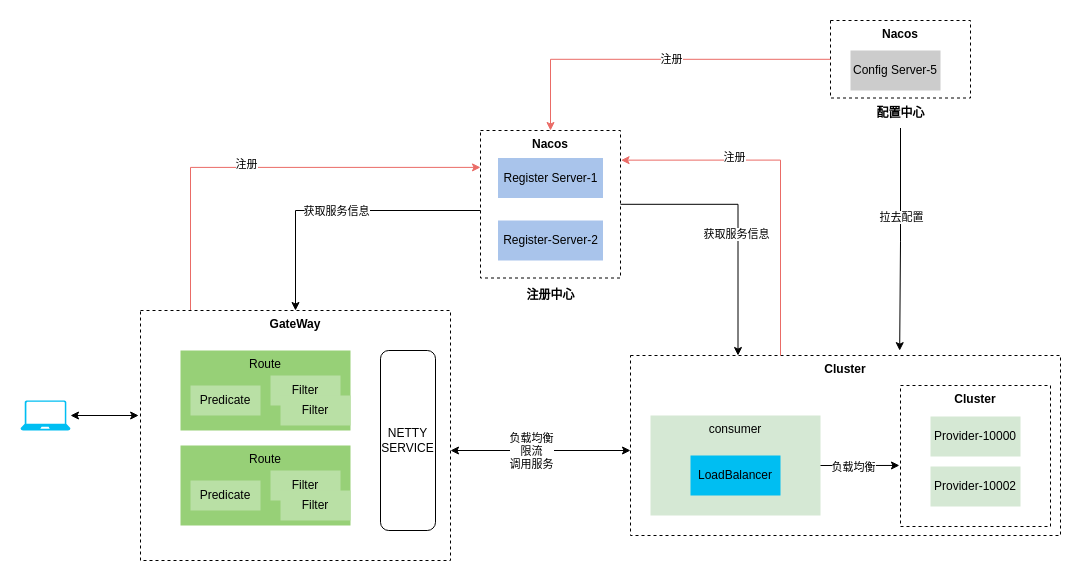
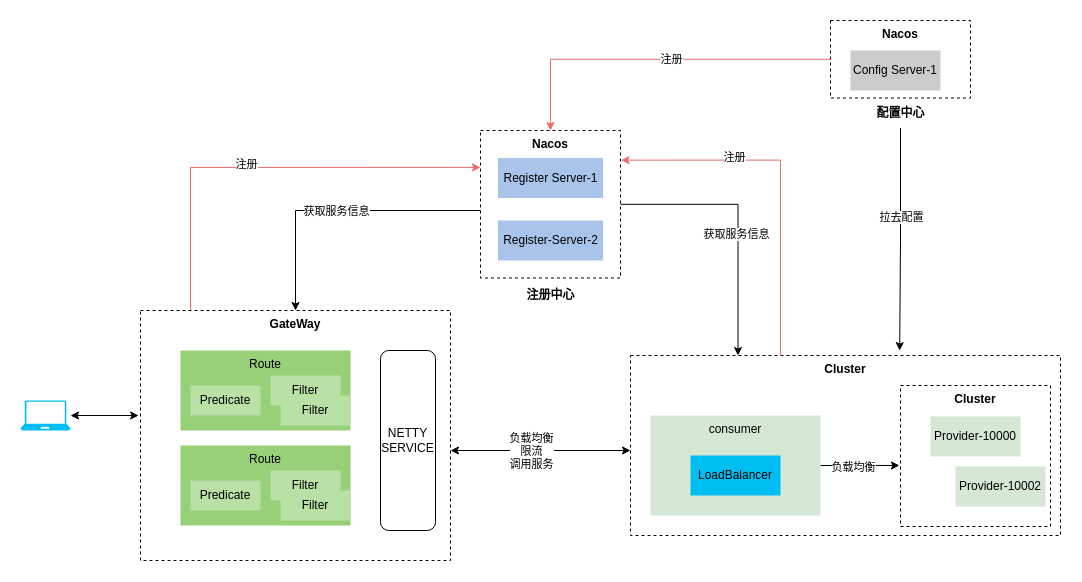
node "Config Server-5": label "Config Server-5" -> "Config Server-1"
node "Provider-10002": moved (976, 487) -> (1001, 487)
